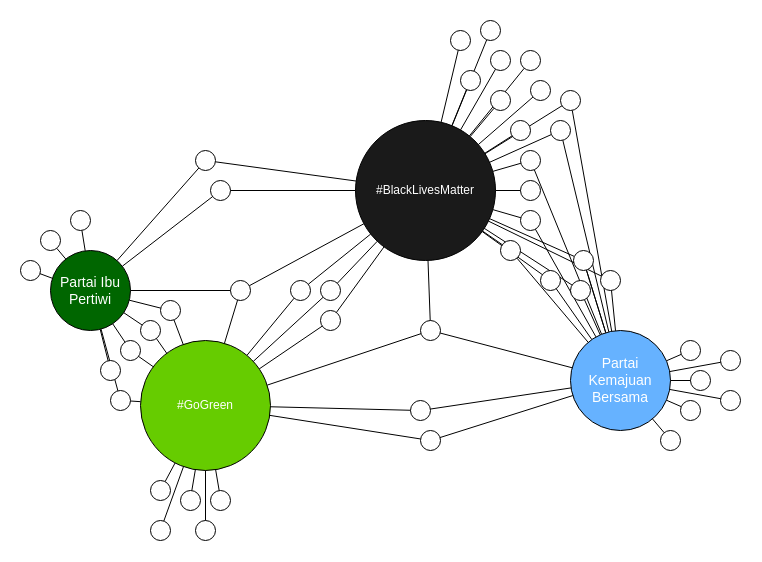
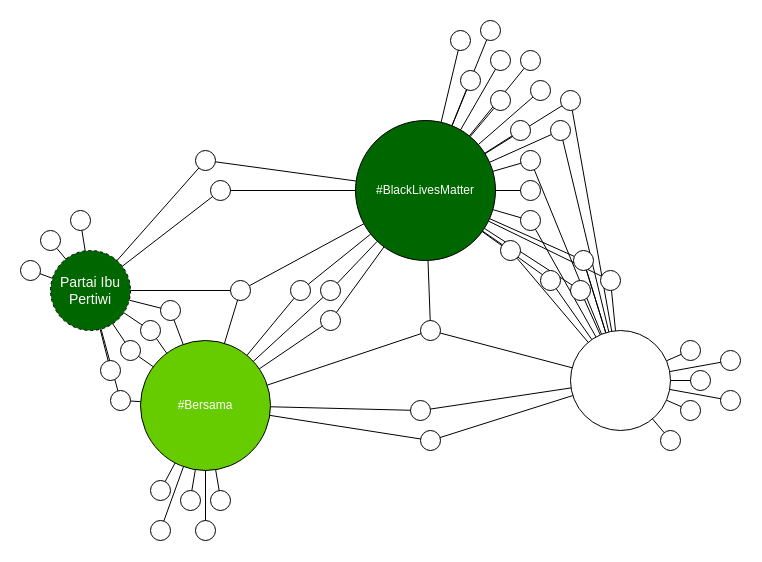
node "#BlackLivesMatter": fillcolor #1a1a1a -> #006600
node "Partai Ibu Pertiwi": style solid -> dashed
node "Partai Kemajuan Bersama": fillcolor #66b2ff -> #ffffff
node "#GoGreen": label "#GoGreen" -> "#Bersama"
